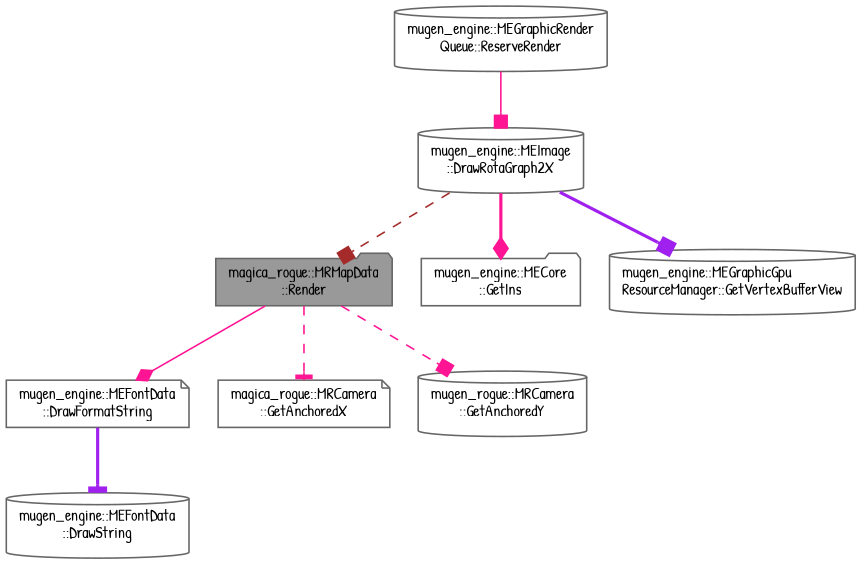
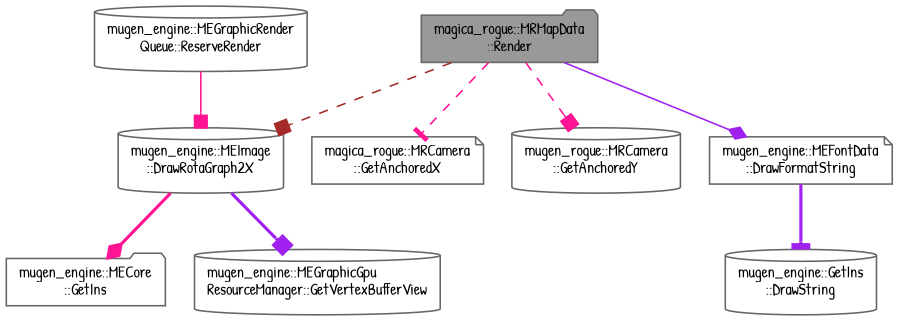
edge "mugen_engine::MEImage ::DrawRotaGraph2X" -> "magica_rogue::MRMapData ::Render": reversed
edge "magica_rogue::MRMapData ::Render" -> "mugen_engine::MEFontData ::DrawFormatString": color deeppink -> purple
node "mugen_engine::MEFontData ::DrawString": label "mugen_engine::MEFontData ::DrawString" -> "mugen_engine::GetIns ::DrawString"
